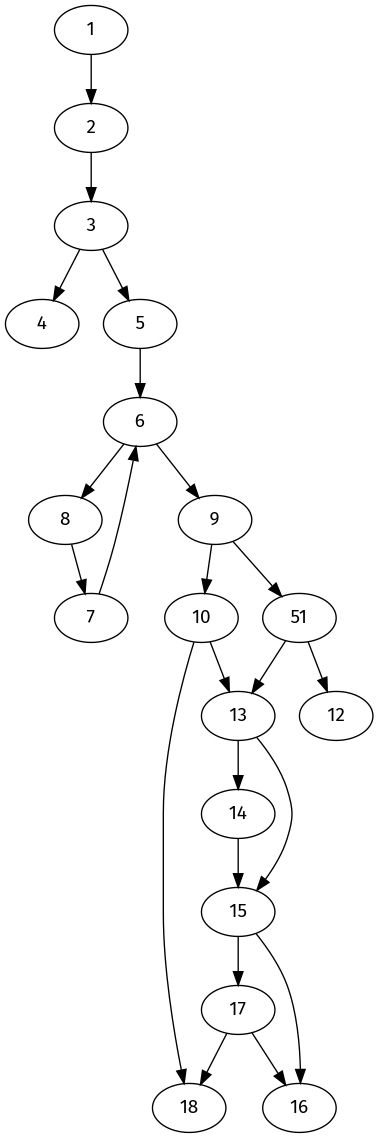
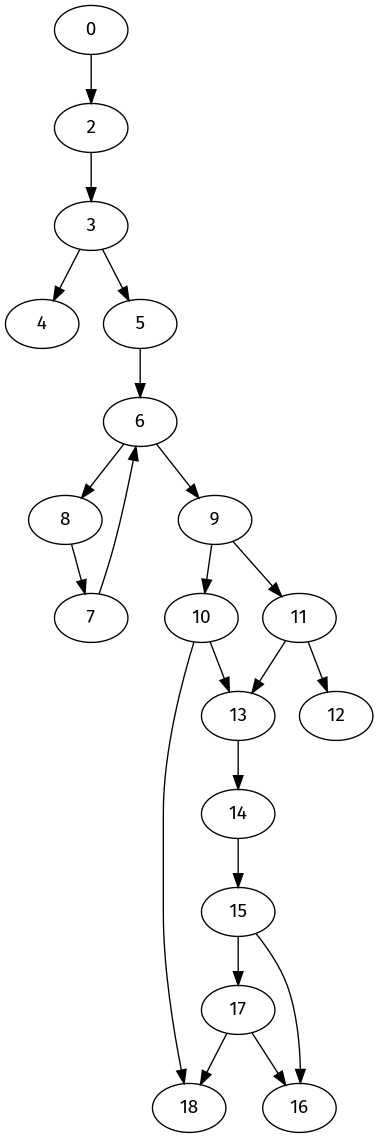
node "1": label "1" -> "0"
node "51": label "51" -> "11"
edge "13" -> "15": removed
